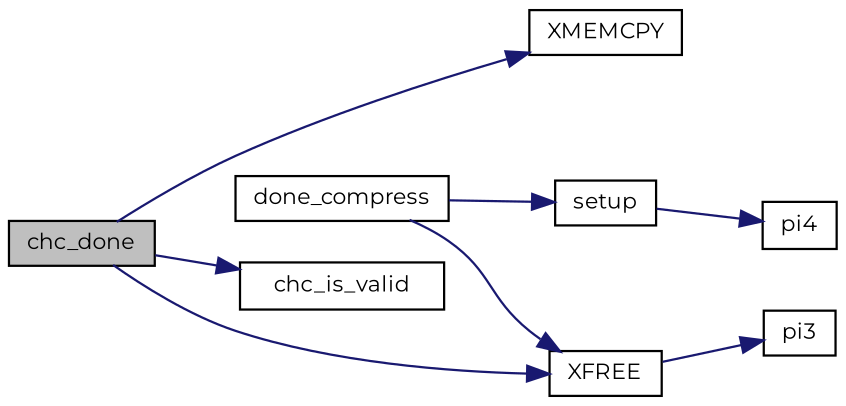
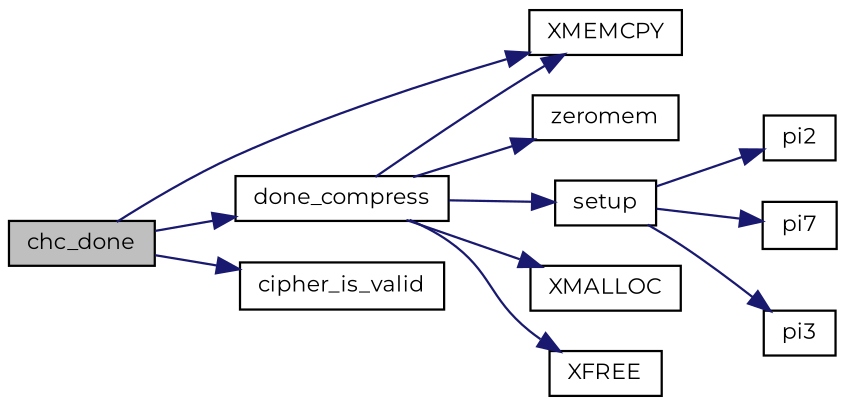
node "zeromem": added
edge "done_compress" -> "XMEMCPY": added
node "pi2": added
node "pi4": label "pi4" -> "pi7"
node "chc_is_valid": label "chc_is_valid" -> "cipher_is_valid"
node "XMALLOC": added
edge "chc_done" -> "XFREE": now "chc_done" -> "done_compress"
edge "XFREE" -> "pi3": now "setup" -> "pi3"
